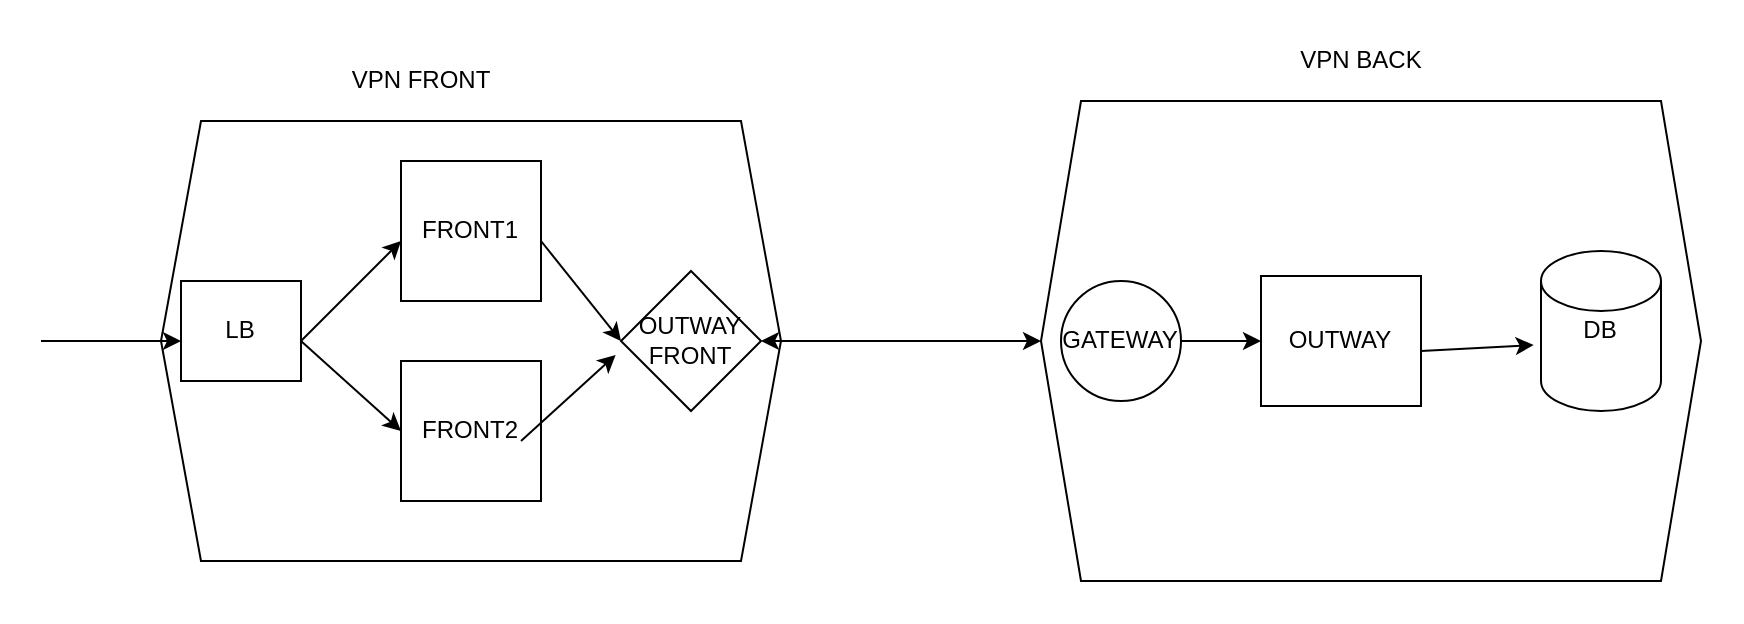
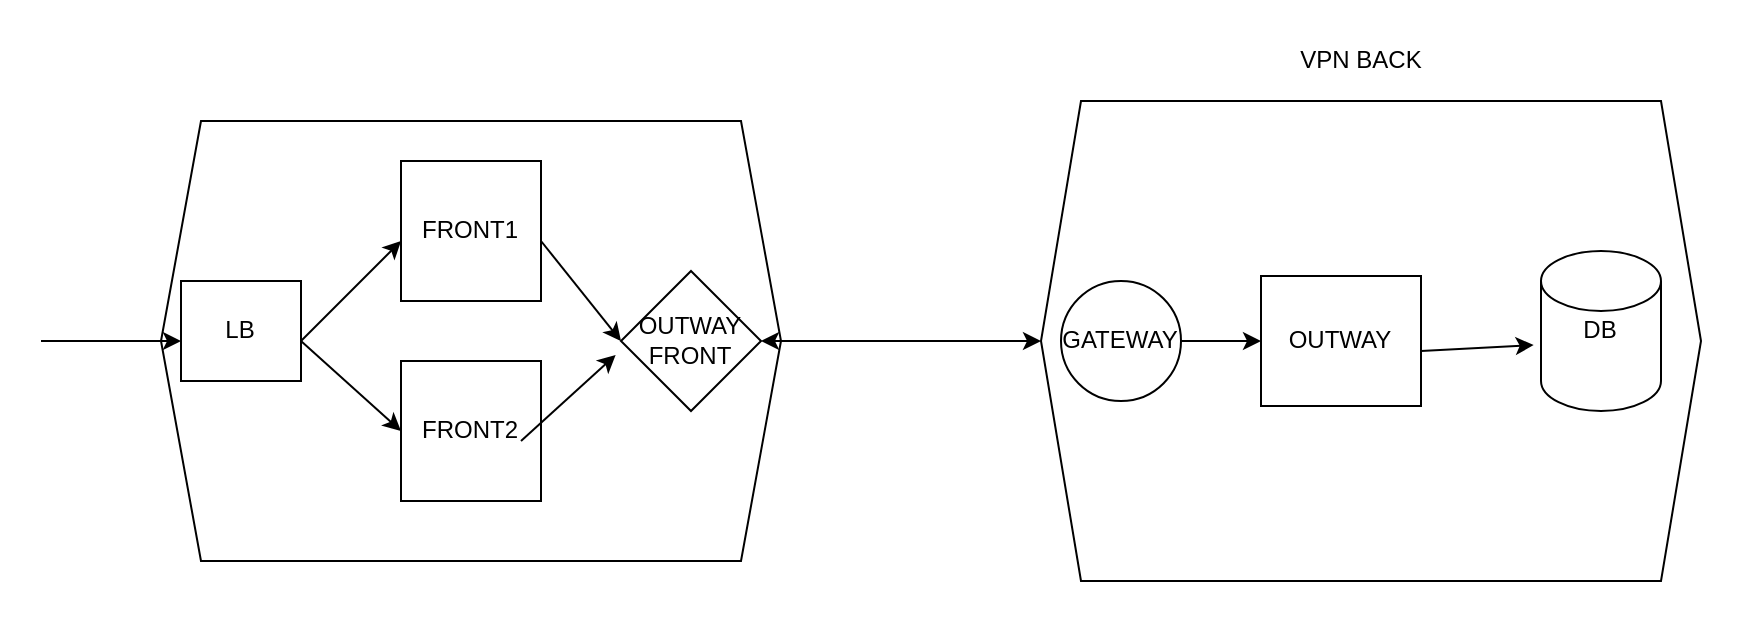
node "VPN FRONT": removed
